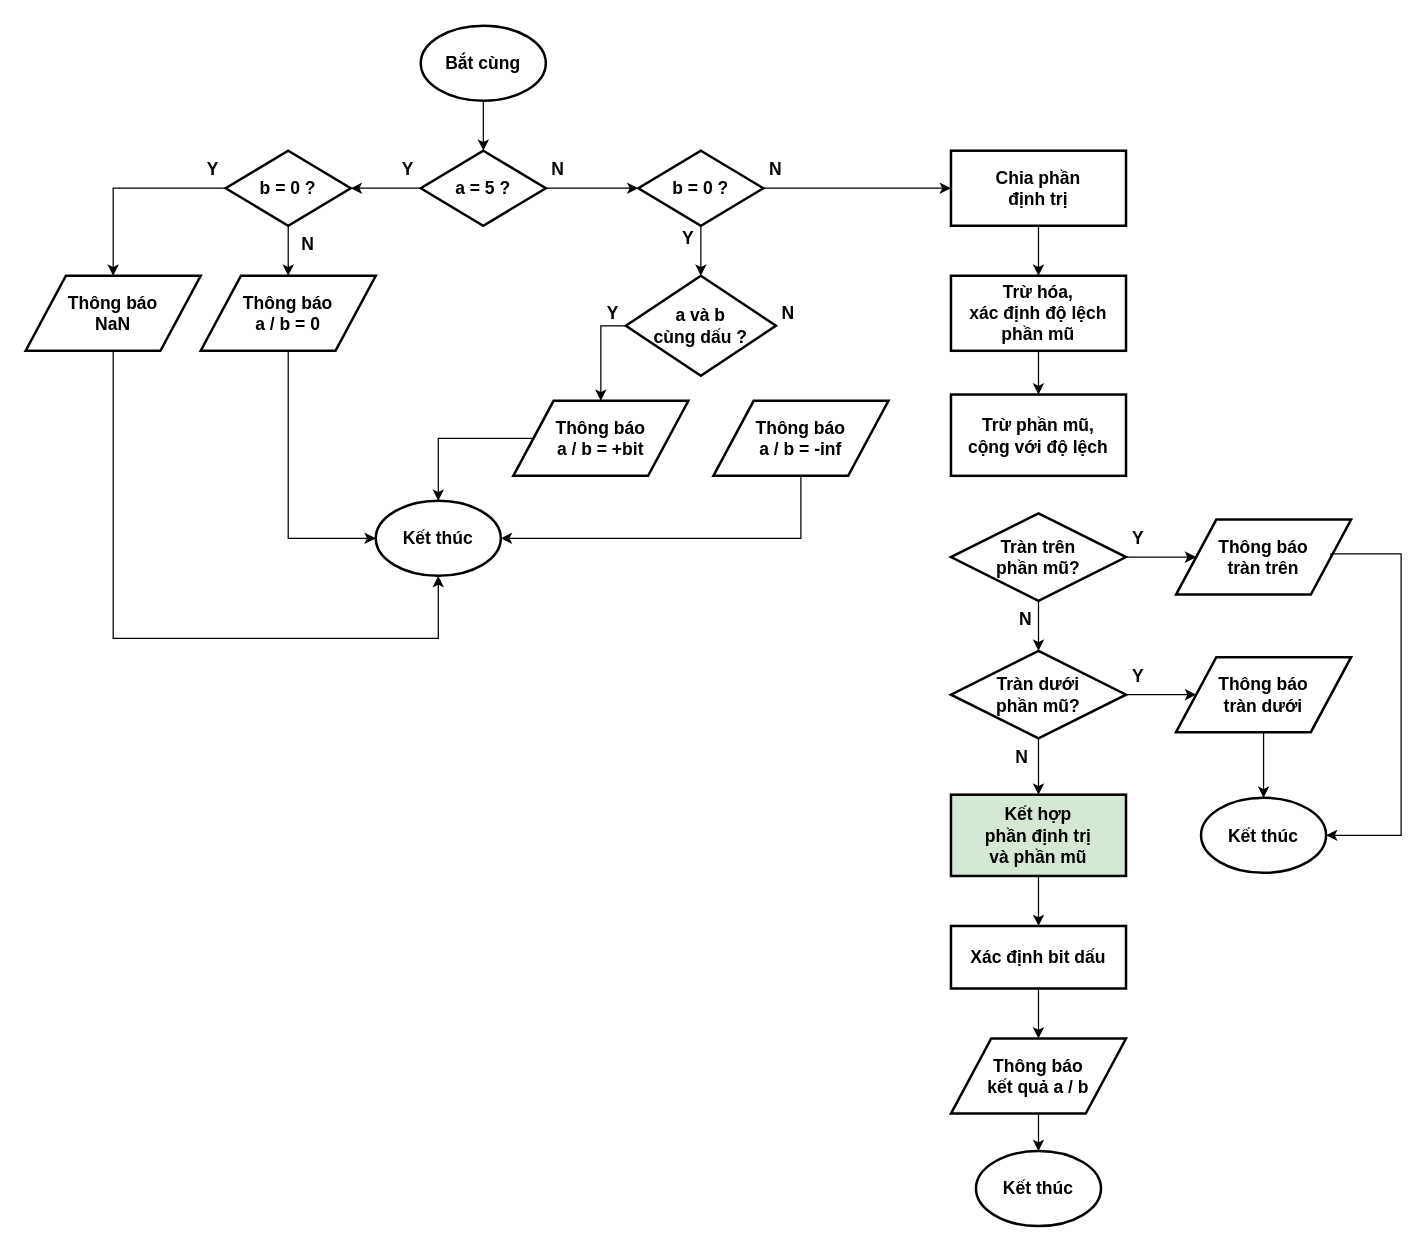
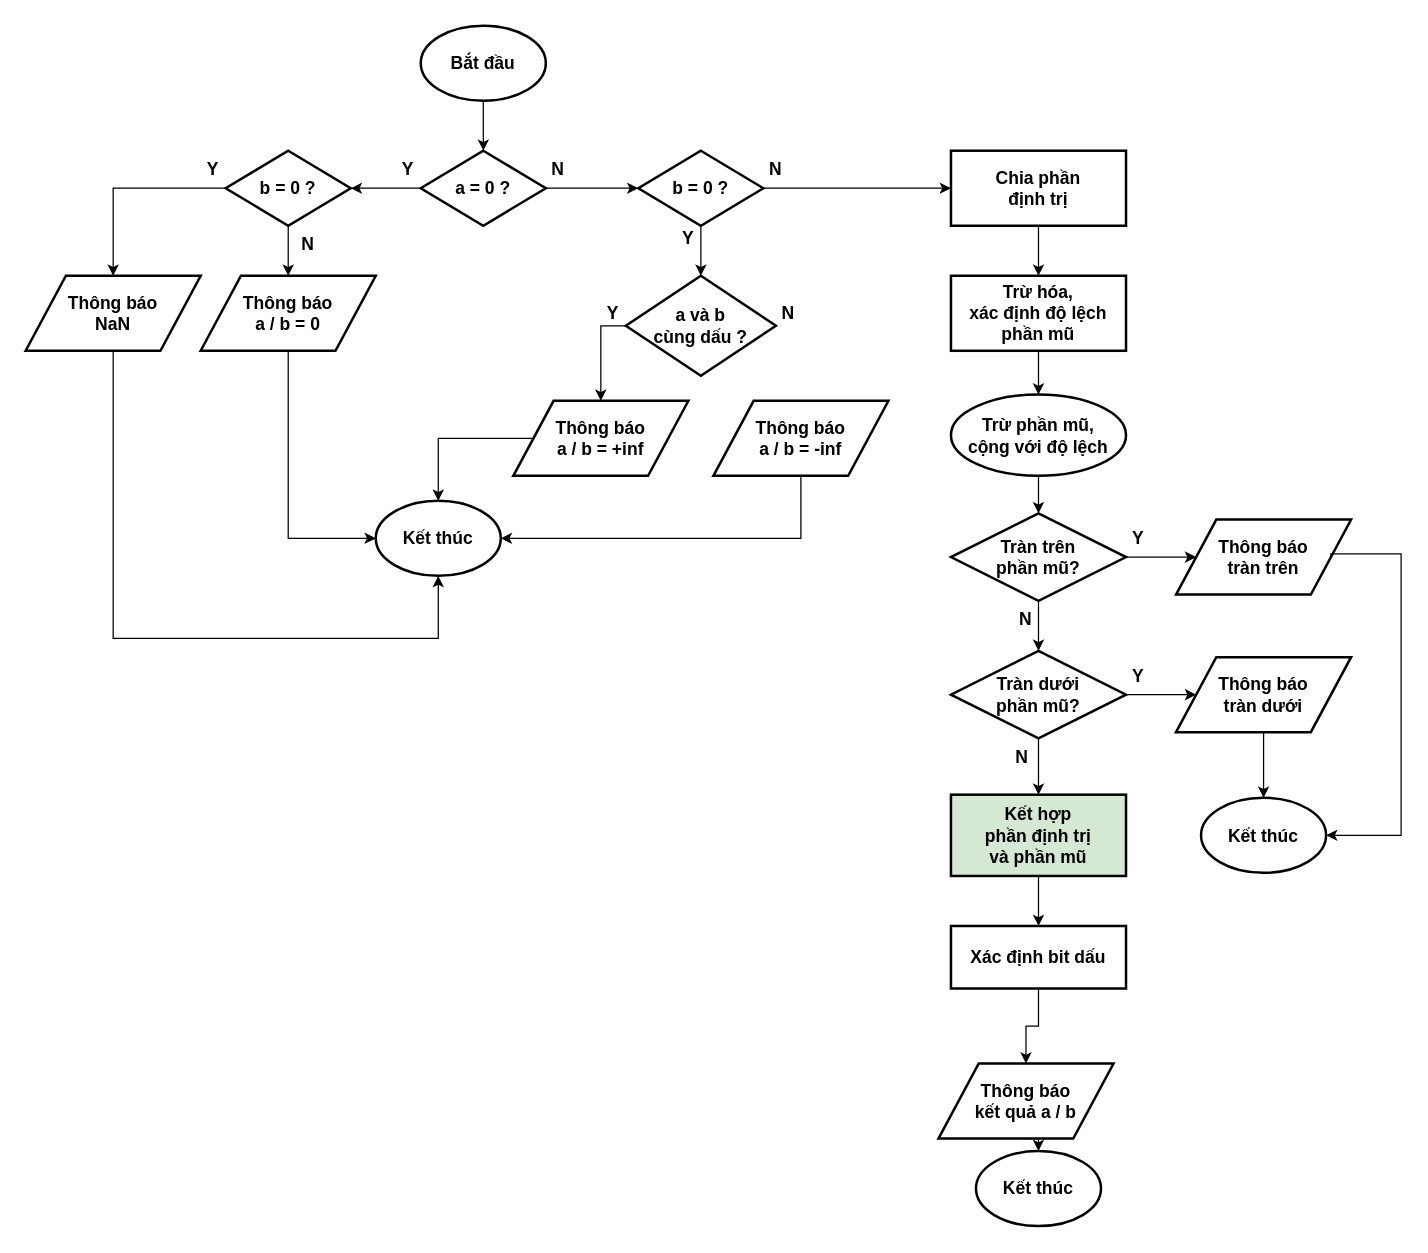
node "Bắt cùng": label "Bắt cùng" -> "Bắt đầu"
node "a = 5 ?": label "a = 5 ?" -> "a = 0 ?"
node "Trừ phần mũ, cộng với độ lệch": shape rectangle -> ellipse
node "Thông báo a / b = +bit": label "Thông báo a / b = +bit" -> "Thông báo a / b = +inf"
edge "Trừ phần mũ, cộng với độ lệch" -> "Tràn trên phần mũ?": added
node "Thông báo kết quả a / b": moved (1038, 1076) -> (1026, 1101)
